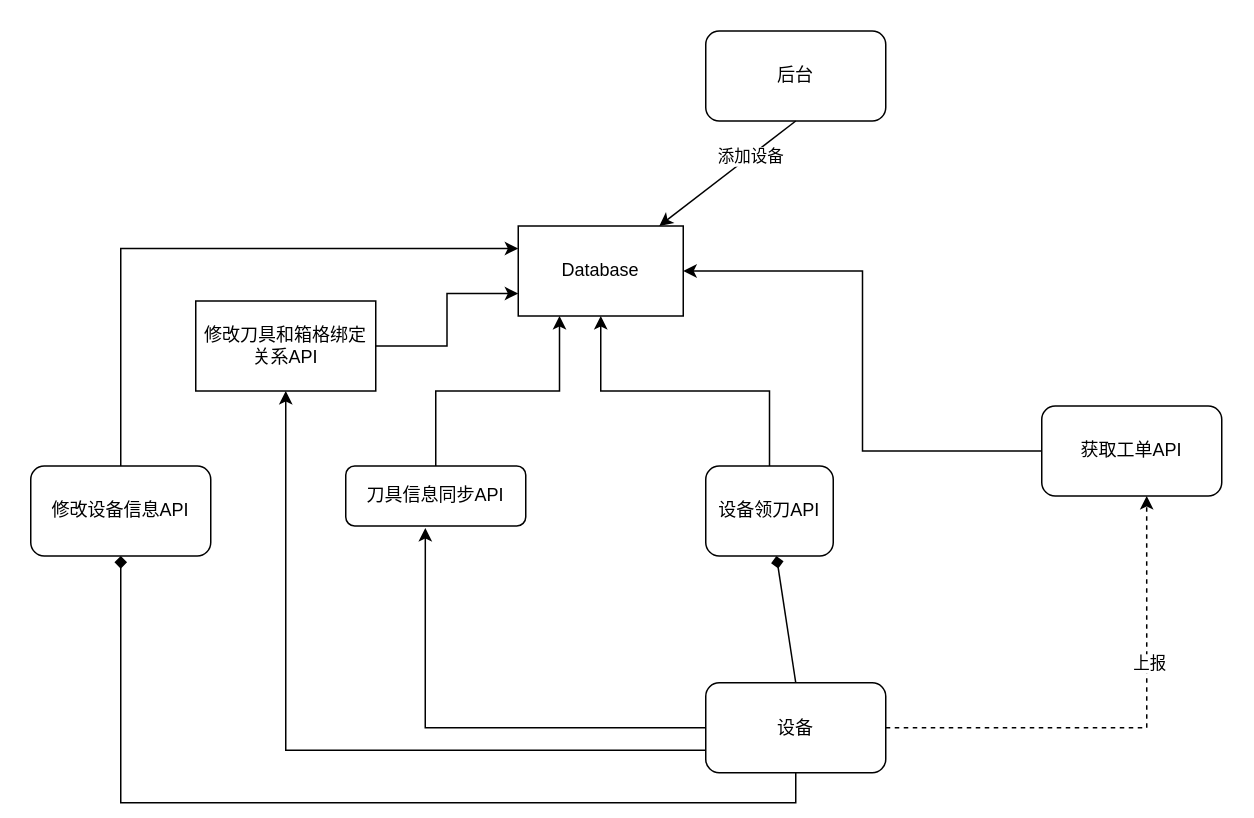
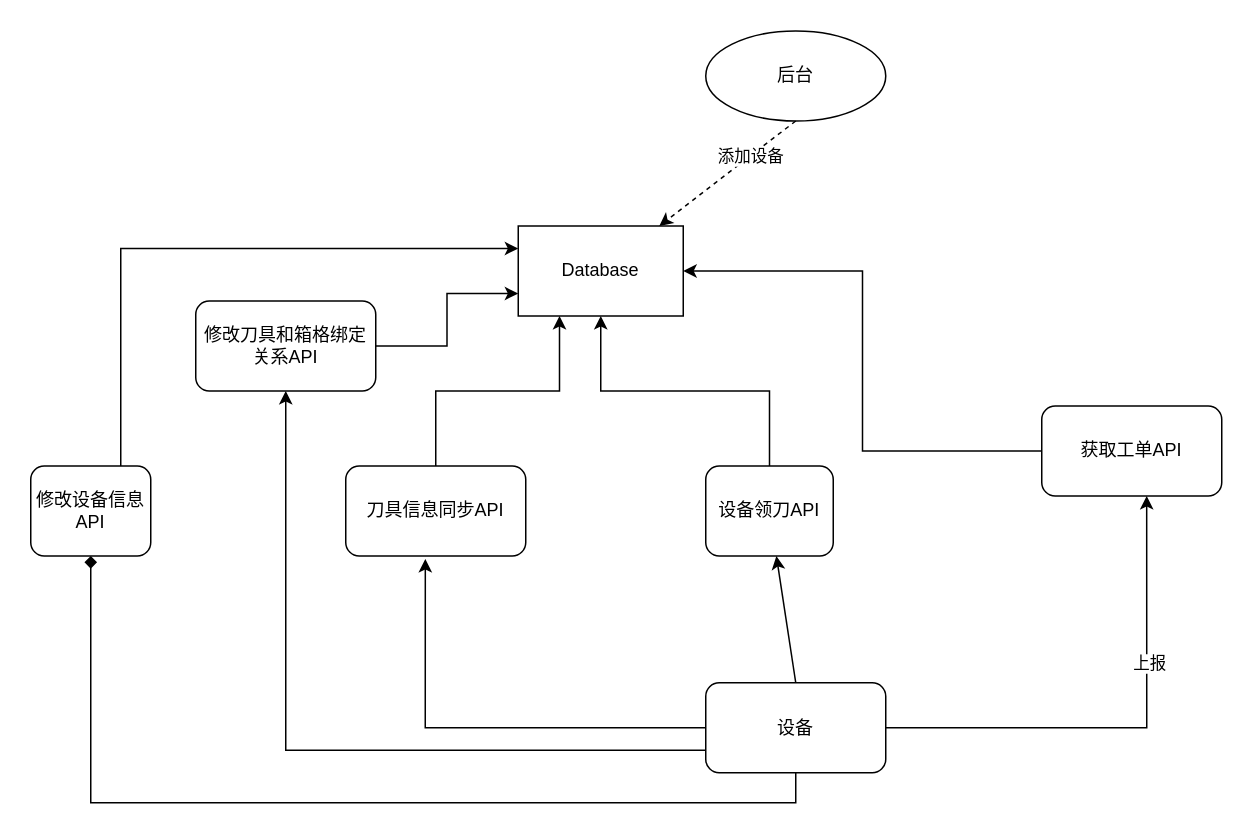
node "后台": shape rounded rectangle -> ellipse
edge "后台" -> "Database": style solid -> dashed
node "修改刀具和箱格绑定关系API": shape rectangle -> rounded rectangle
node "刀具信息同步API": size 180x60 -> 180x90
node "修改设备信息API": size 180x90 -> 120x90
edge "设备" -> "设备领刀API": arrowhead diamond -> classic
edge "设备" -> "获取工单API": style dashed -> solid
